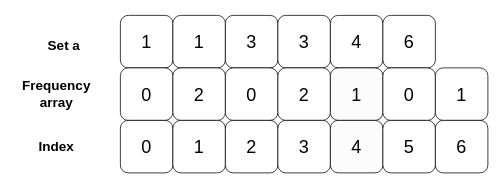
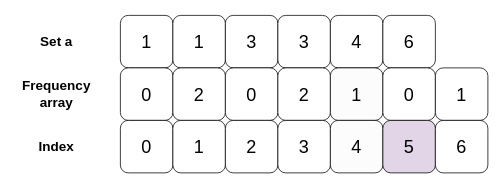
node "Set a": moved (64, 45) -> (57, 42)
node "5": fillcolor #ffffff -> #e1d5e7
